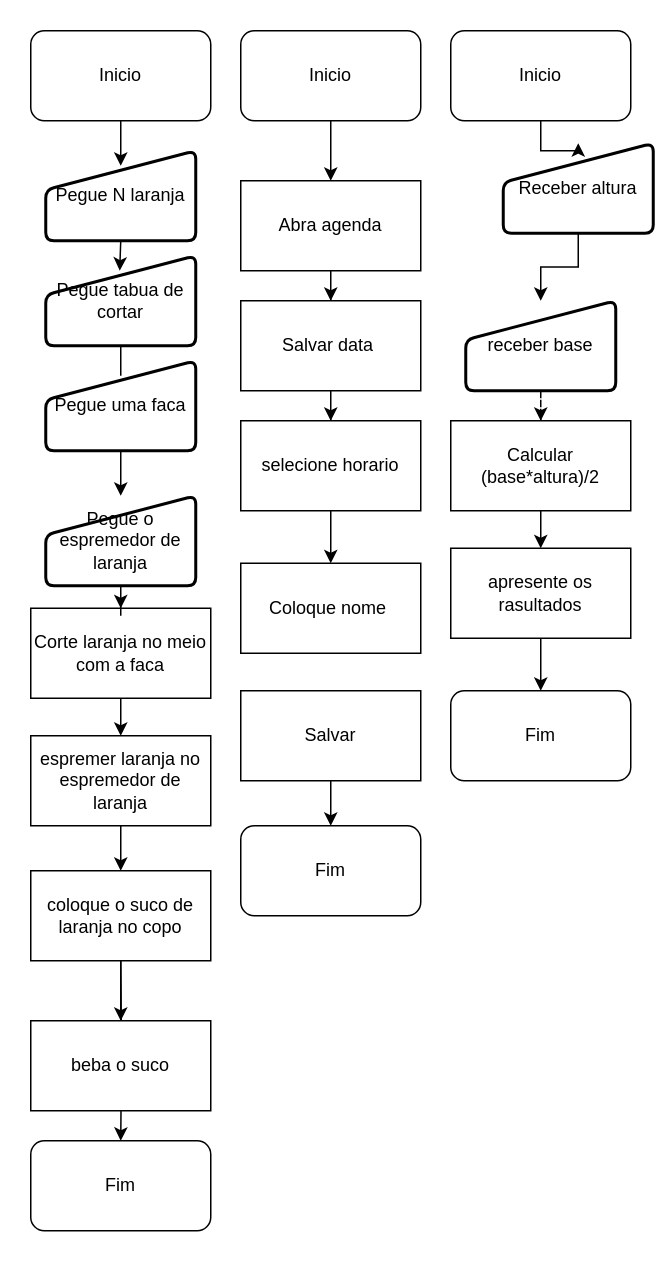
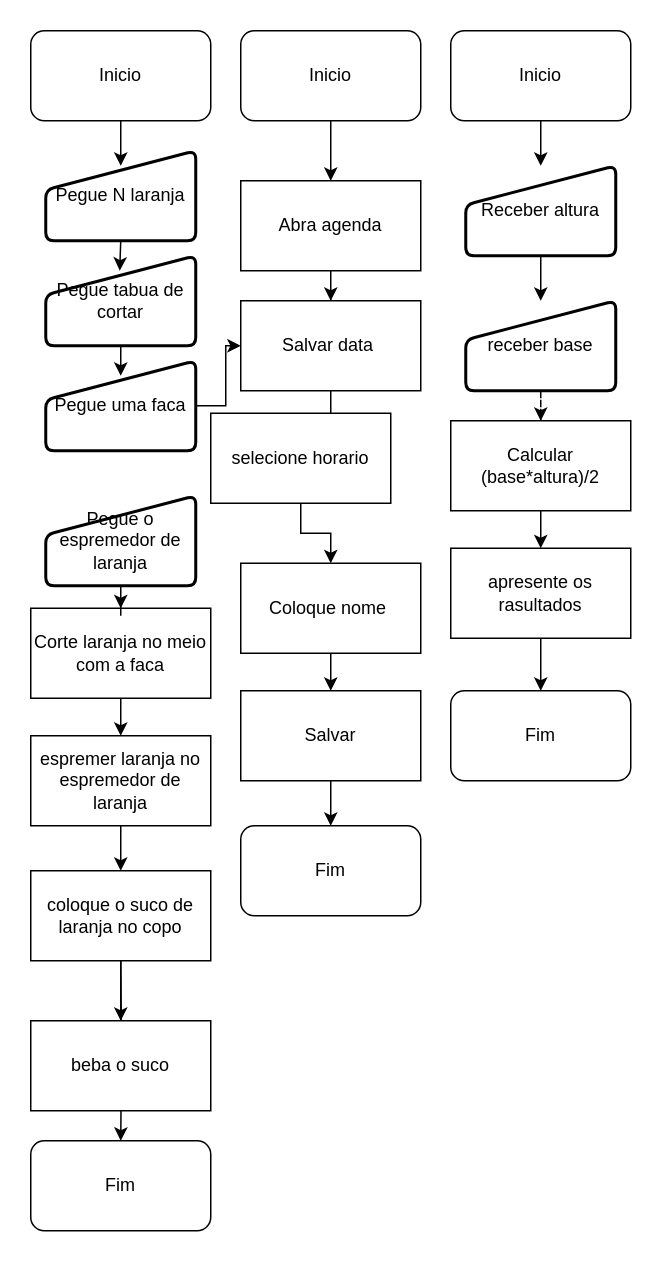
node "Receber altura": moved (578, 188) -> (541, 211)
edge "Pegue tabua de cortar" -- "Pegue uma faca": arrowhead none -> classic
node "selecione horario": moved (331, 466) -> (301, 458)
edge "Pegue uma faca" -> "Pegue o espremedor de laranja": now "Pegue uma faca" -> "Salvar data"
edge "Coloque nome" -> "Salvar": added
